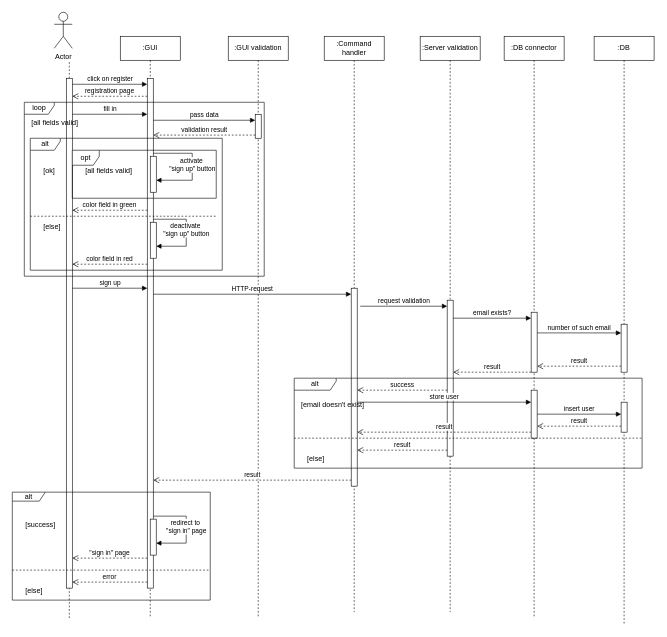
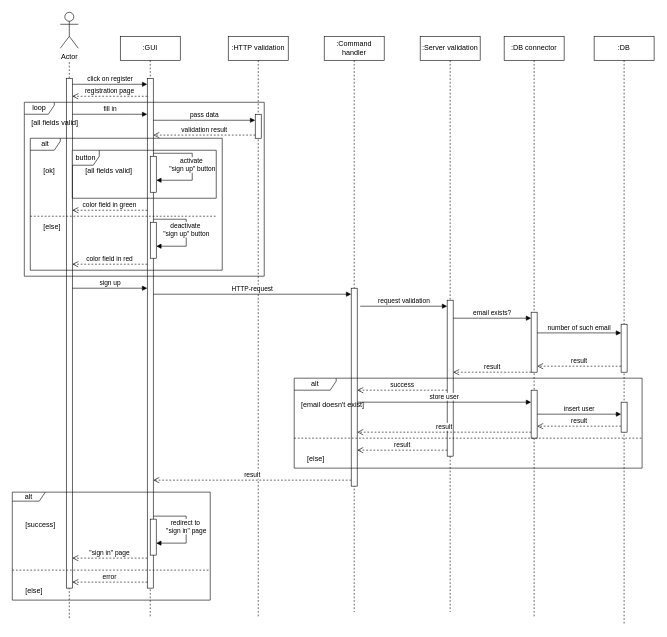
node "Actor": moved (63, 30) -> (69, 30)
node ":GUI validation": label ":GUI validation" -> ":HTTP validation"
node "opt": label "opt" -> "button"
